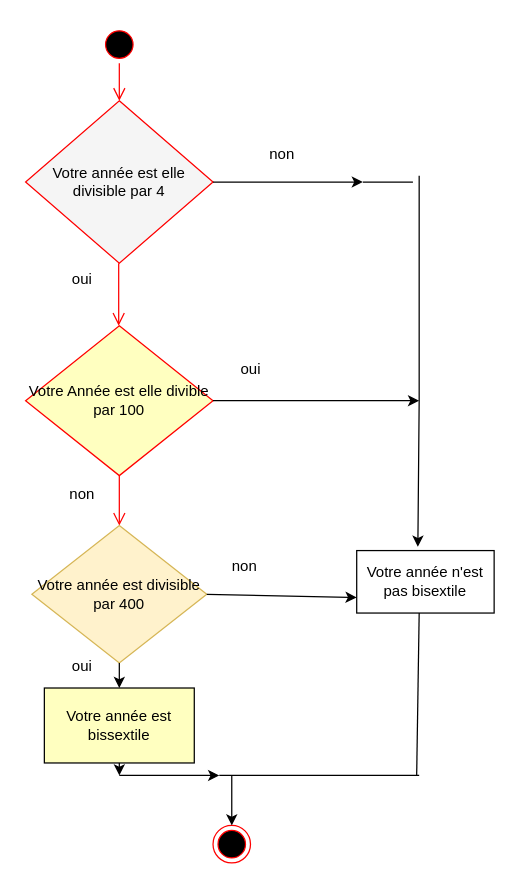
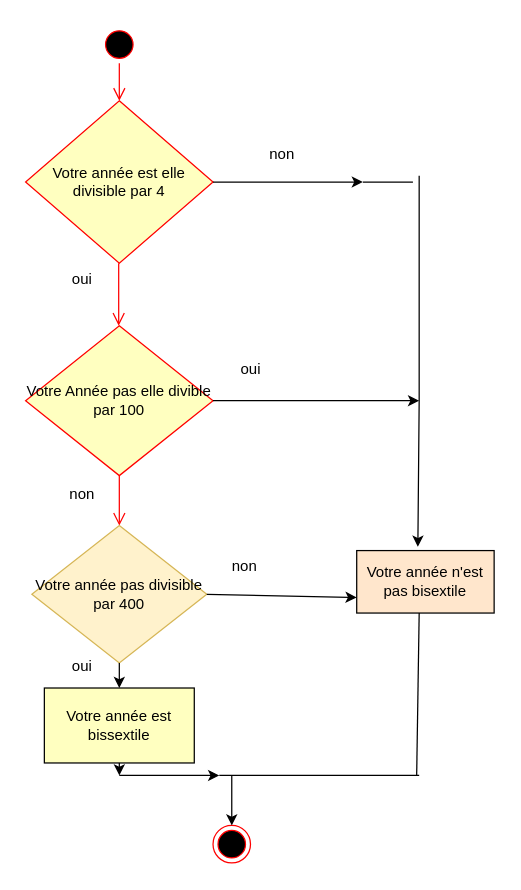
node "Votre année est elle divisible par 4": fillcolor #f5f5f5 -> #ffffc0
node "Votre Année est elle divible par 100": label "Votre Année est elle divible par 100" -> "Votre Année pas elle divible par 100"
node "Votre année n'est pas bisextile": fillcolor #ffffff -> #ffe6cc
node "Votre année est divisible par 400": label "Votre année est divisible par 400" -> "Votre année pas divisible par 400"
